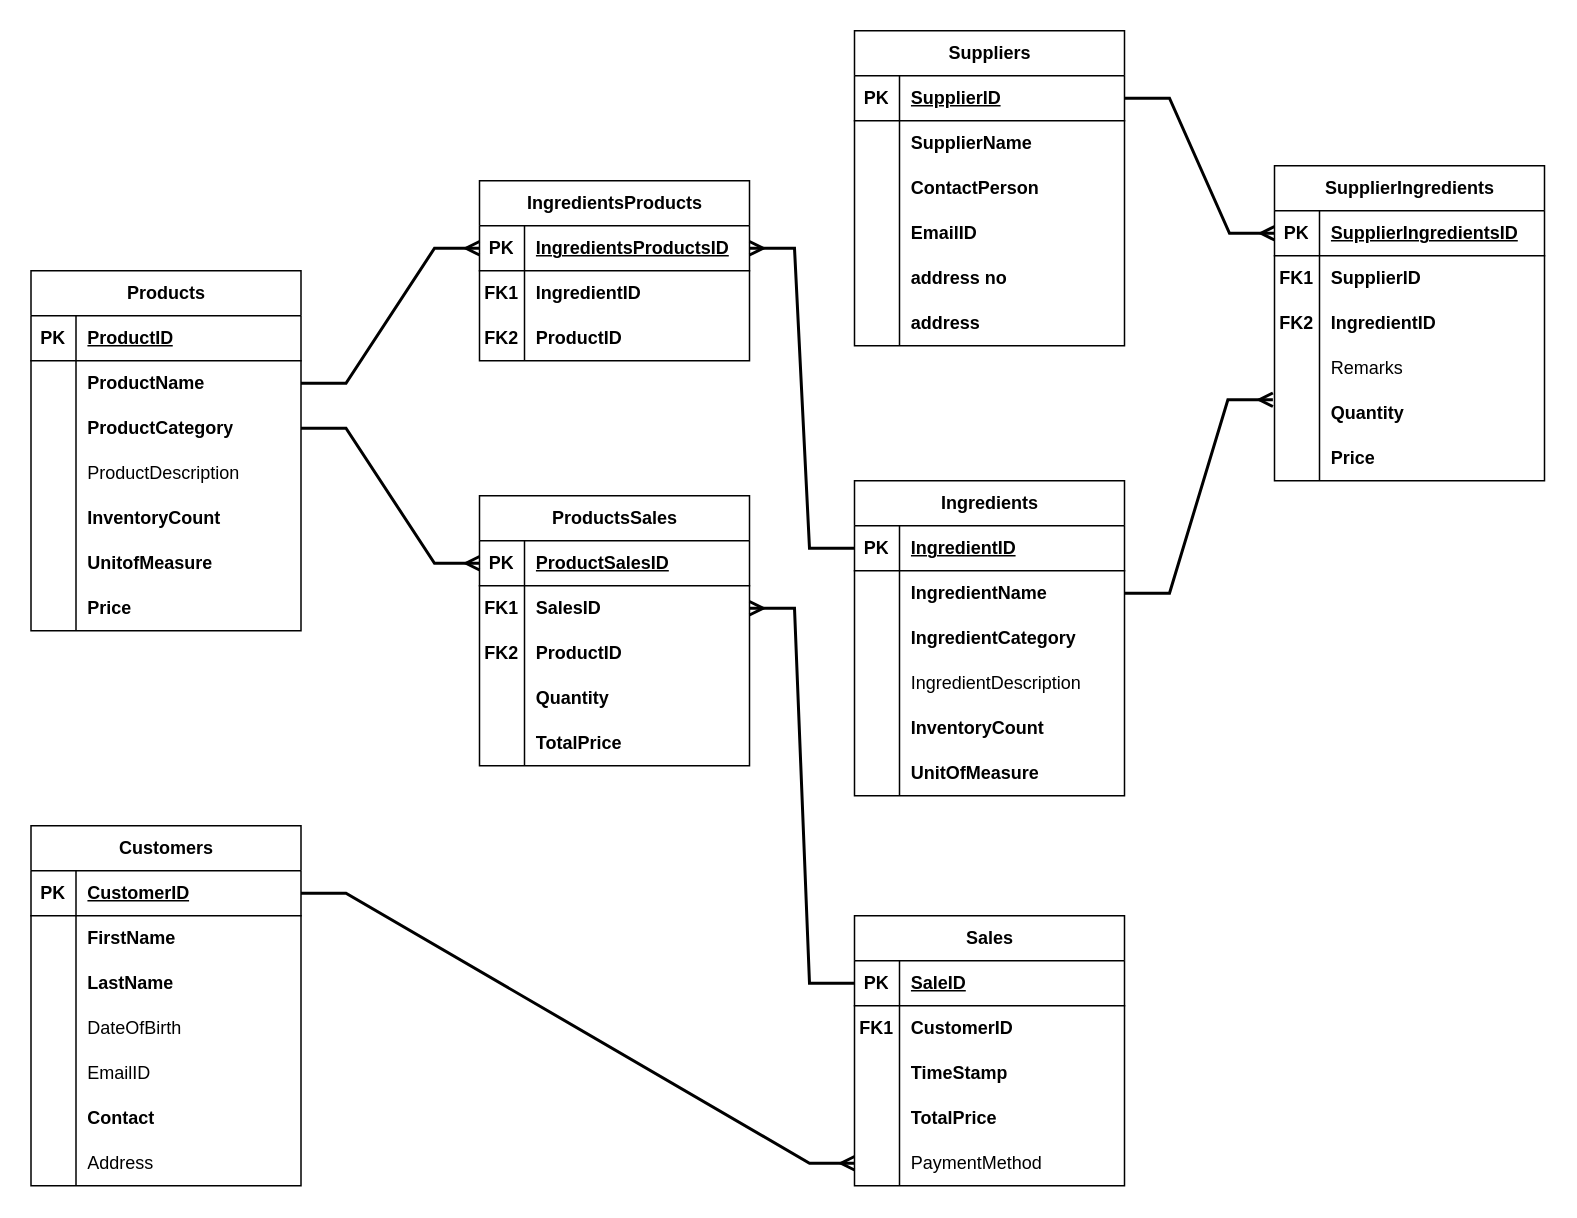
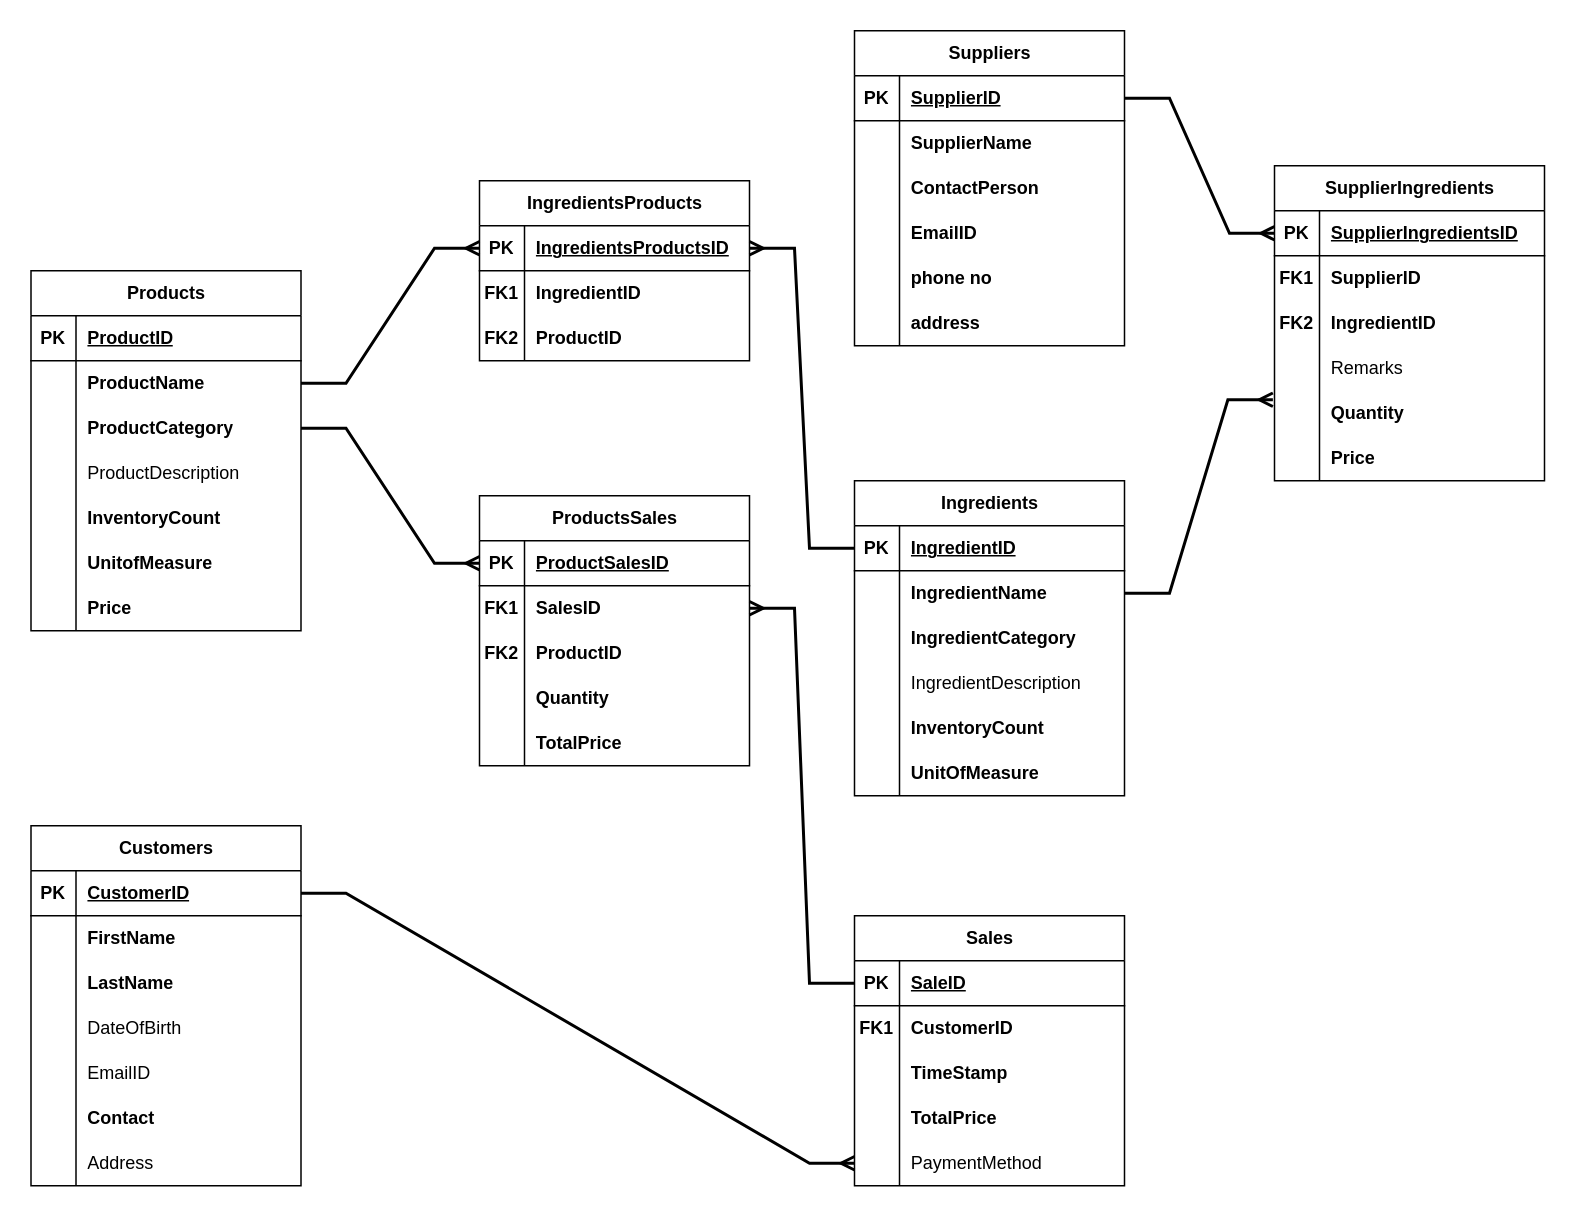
node "address no": label "address no" -> "phone no"
